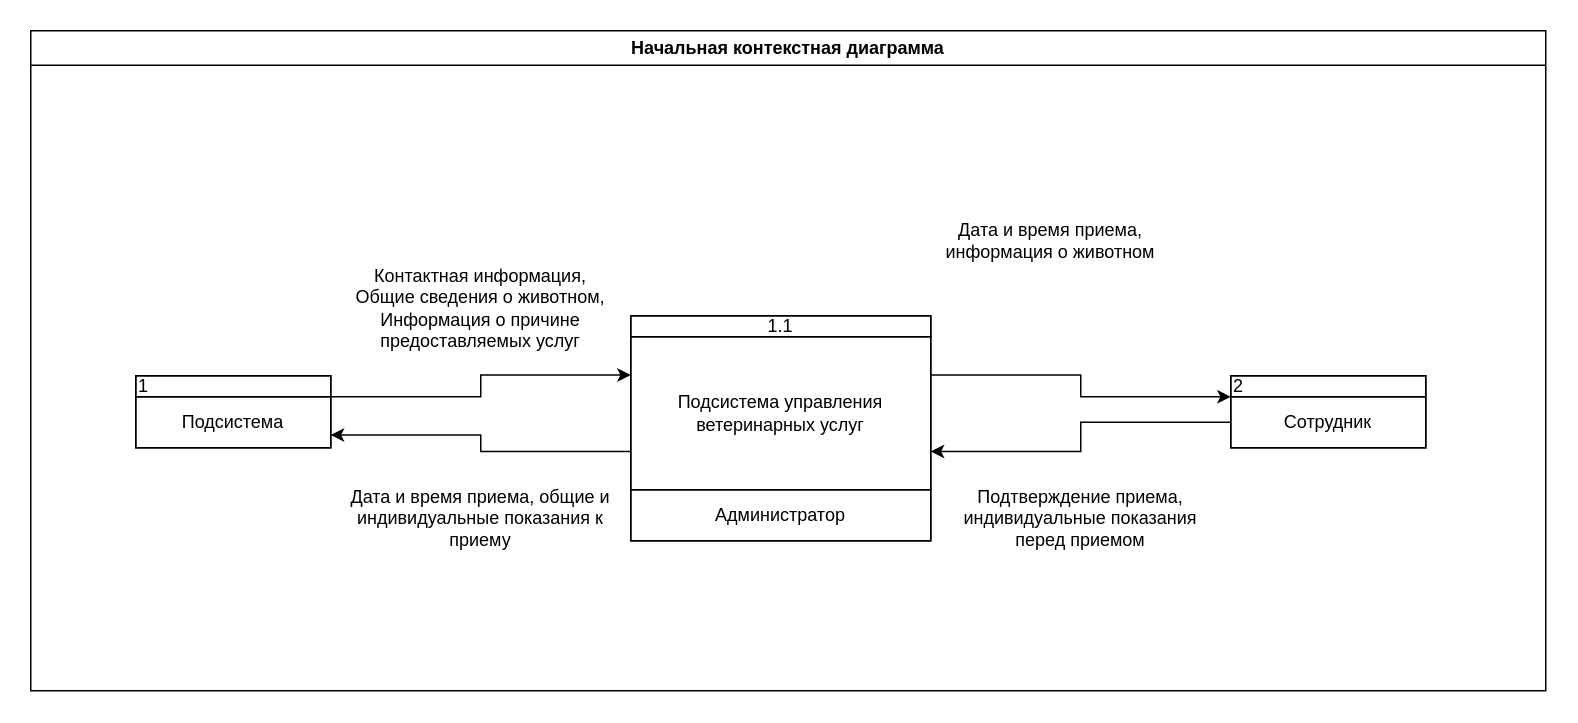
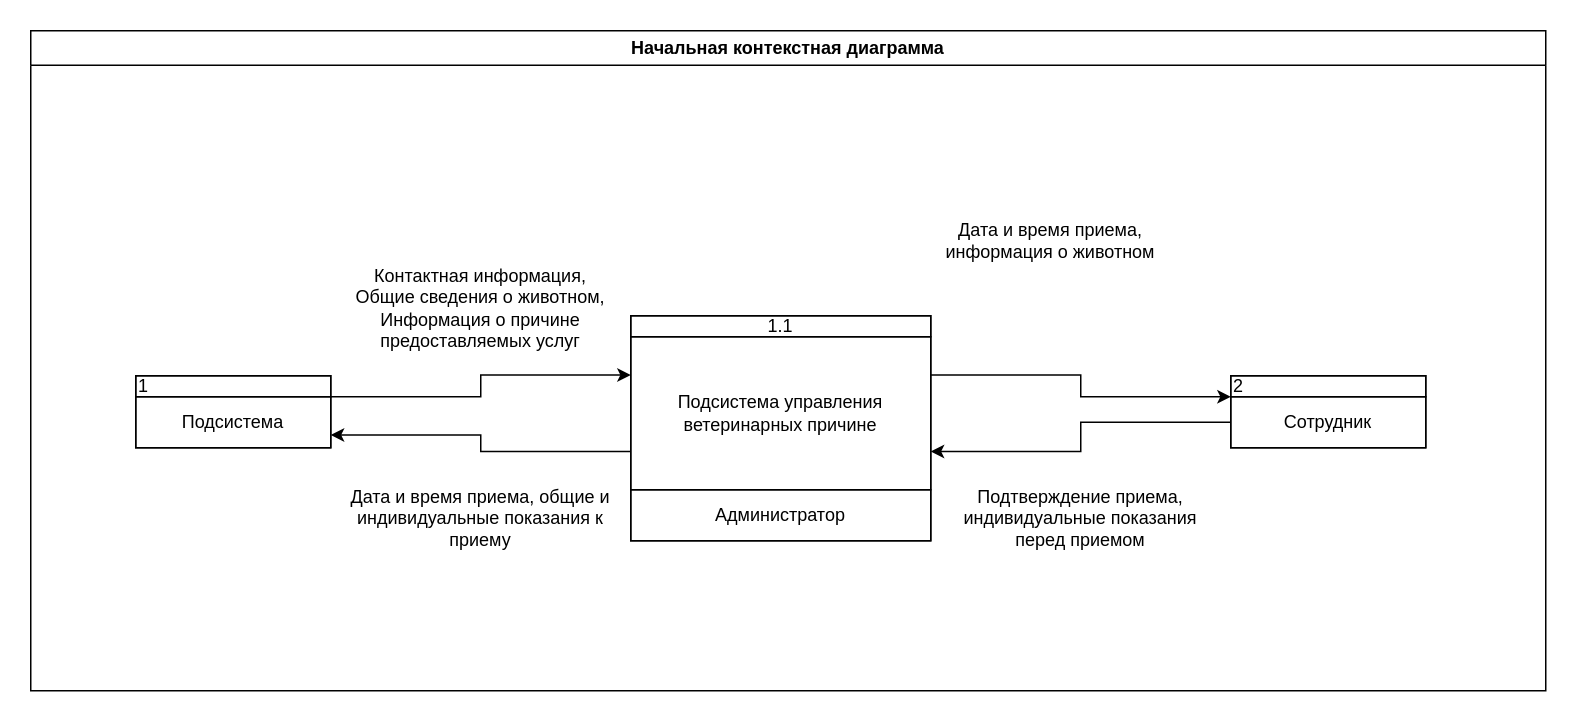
node "Подсистема управления ветеринарных услуг": label "Подсистема управления ветеринарных услуг" -> "Подсистема управления ветеринарных причине"
